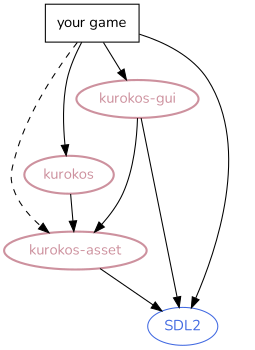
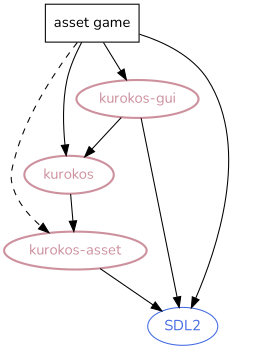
node "your game": label "your game" -> "asset game"
edge "kurokos-gui" -> "kurokos-asset": now "kurokos-gui" -> "kurokos"
